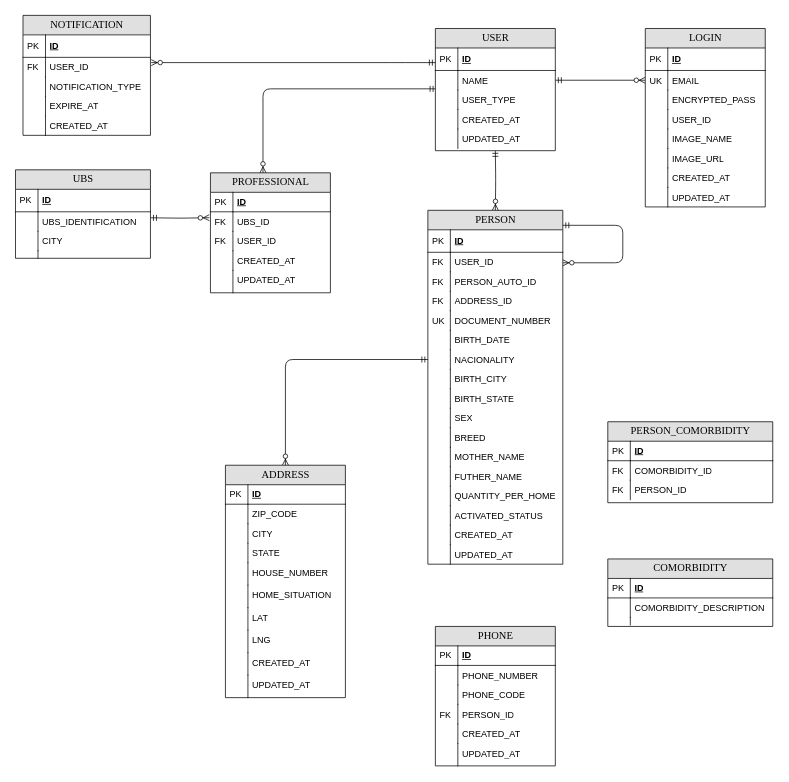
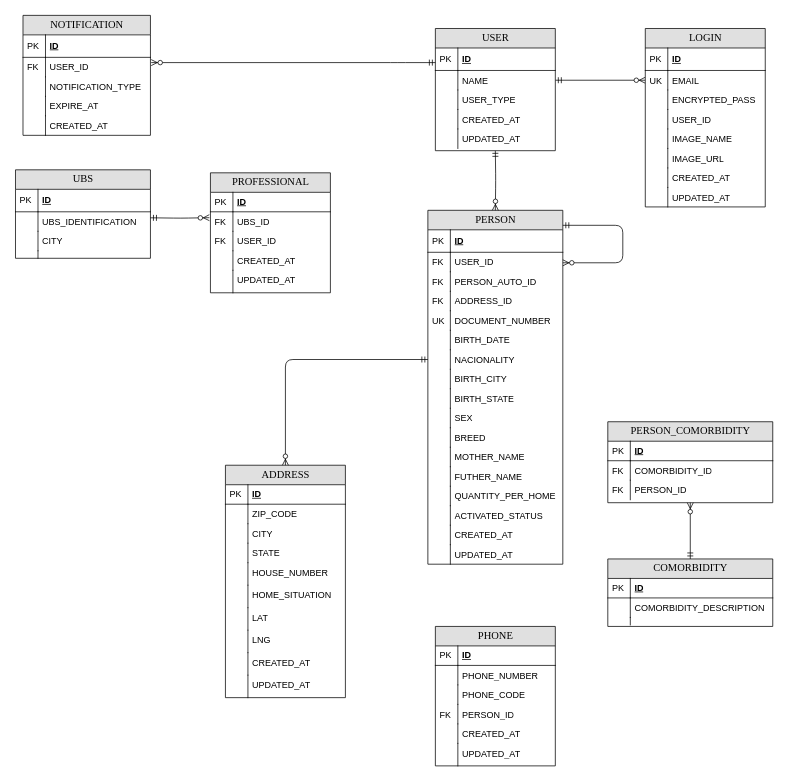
edge "NAME" -- "PROFESSIONAL": removed
edge "PERSON_COMORBIDITY" -- "COMORBIDITY": added
